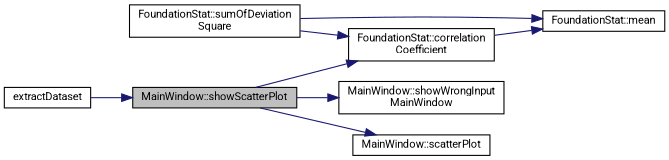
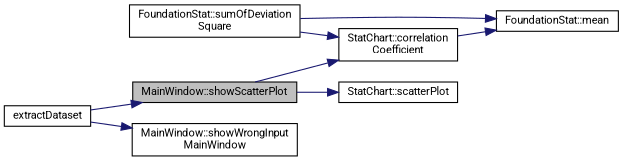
node "FoundationStat::correlation Coefficient": label "FoundationStat::correlation Coefficient" -> "StatChart::correlation Coefficient"
edge "MainWindow::showScatterPlot" -> "MainWindow::showWrongInput MainWindow": now "extractDataset" -> "MainWindow::showWrongInput MainWindow"
node "MainWindow::scatterPlot": label "MainWindow::scatterPlot" -> "StatChart::scatterPlot"
